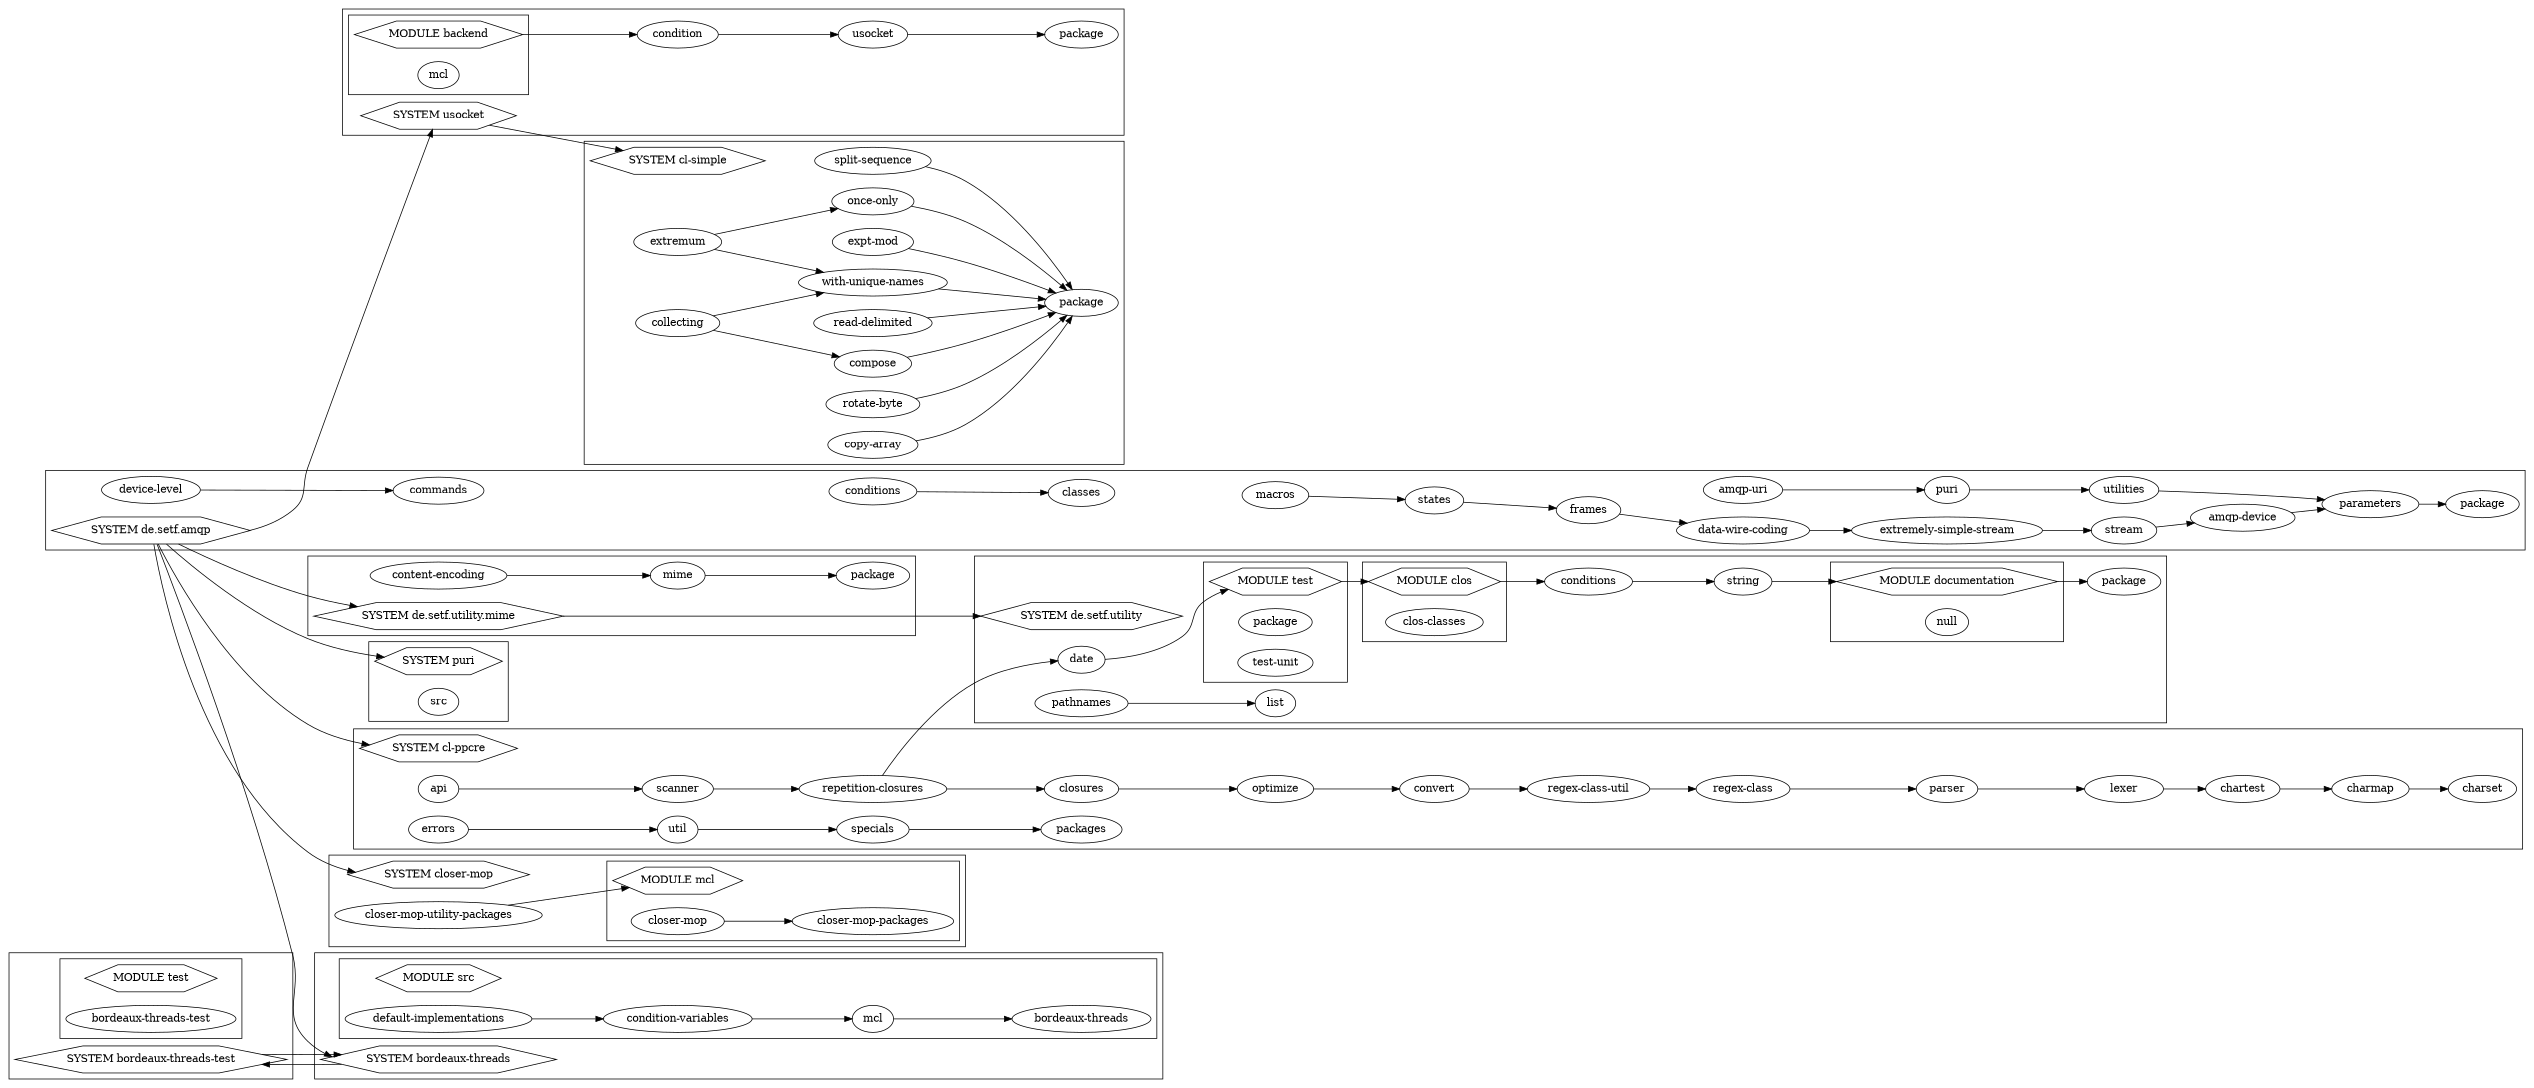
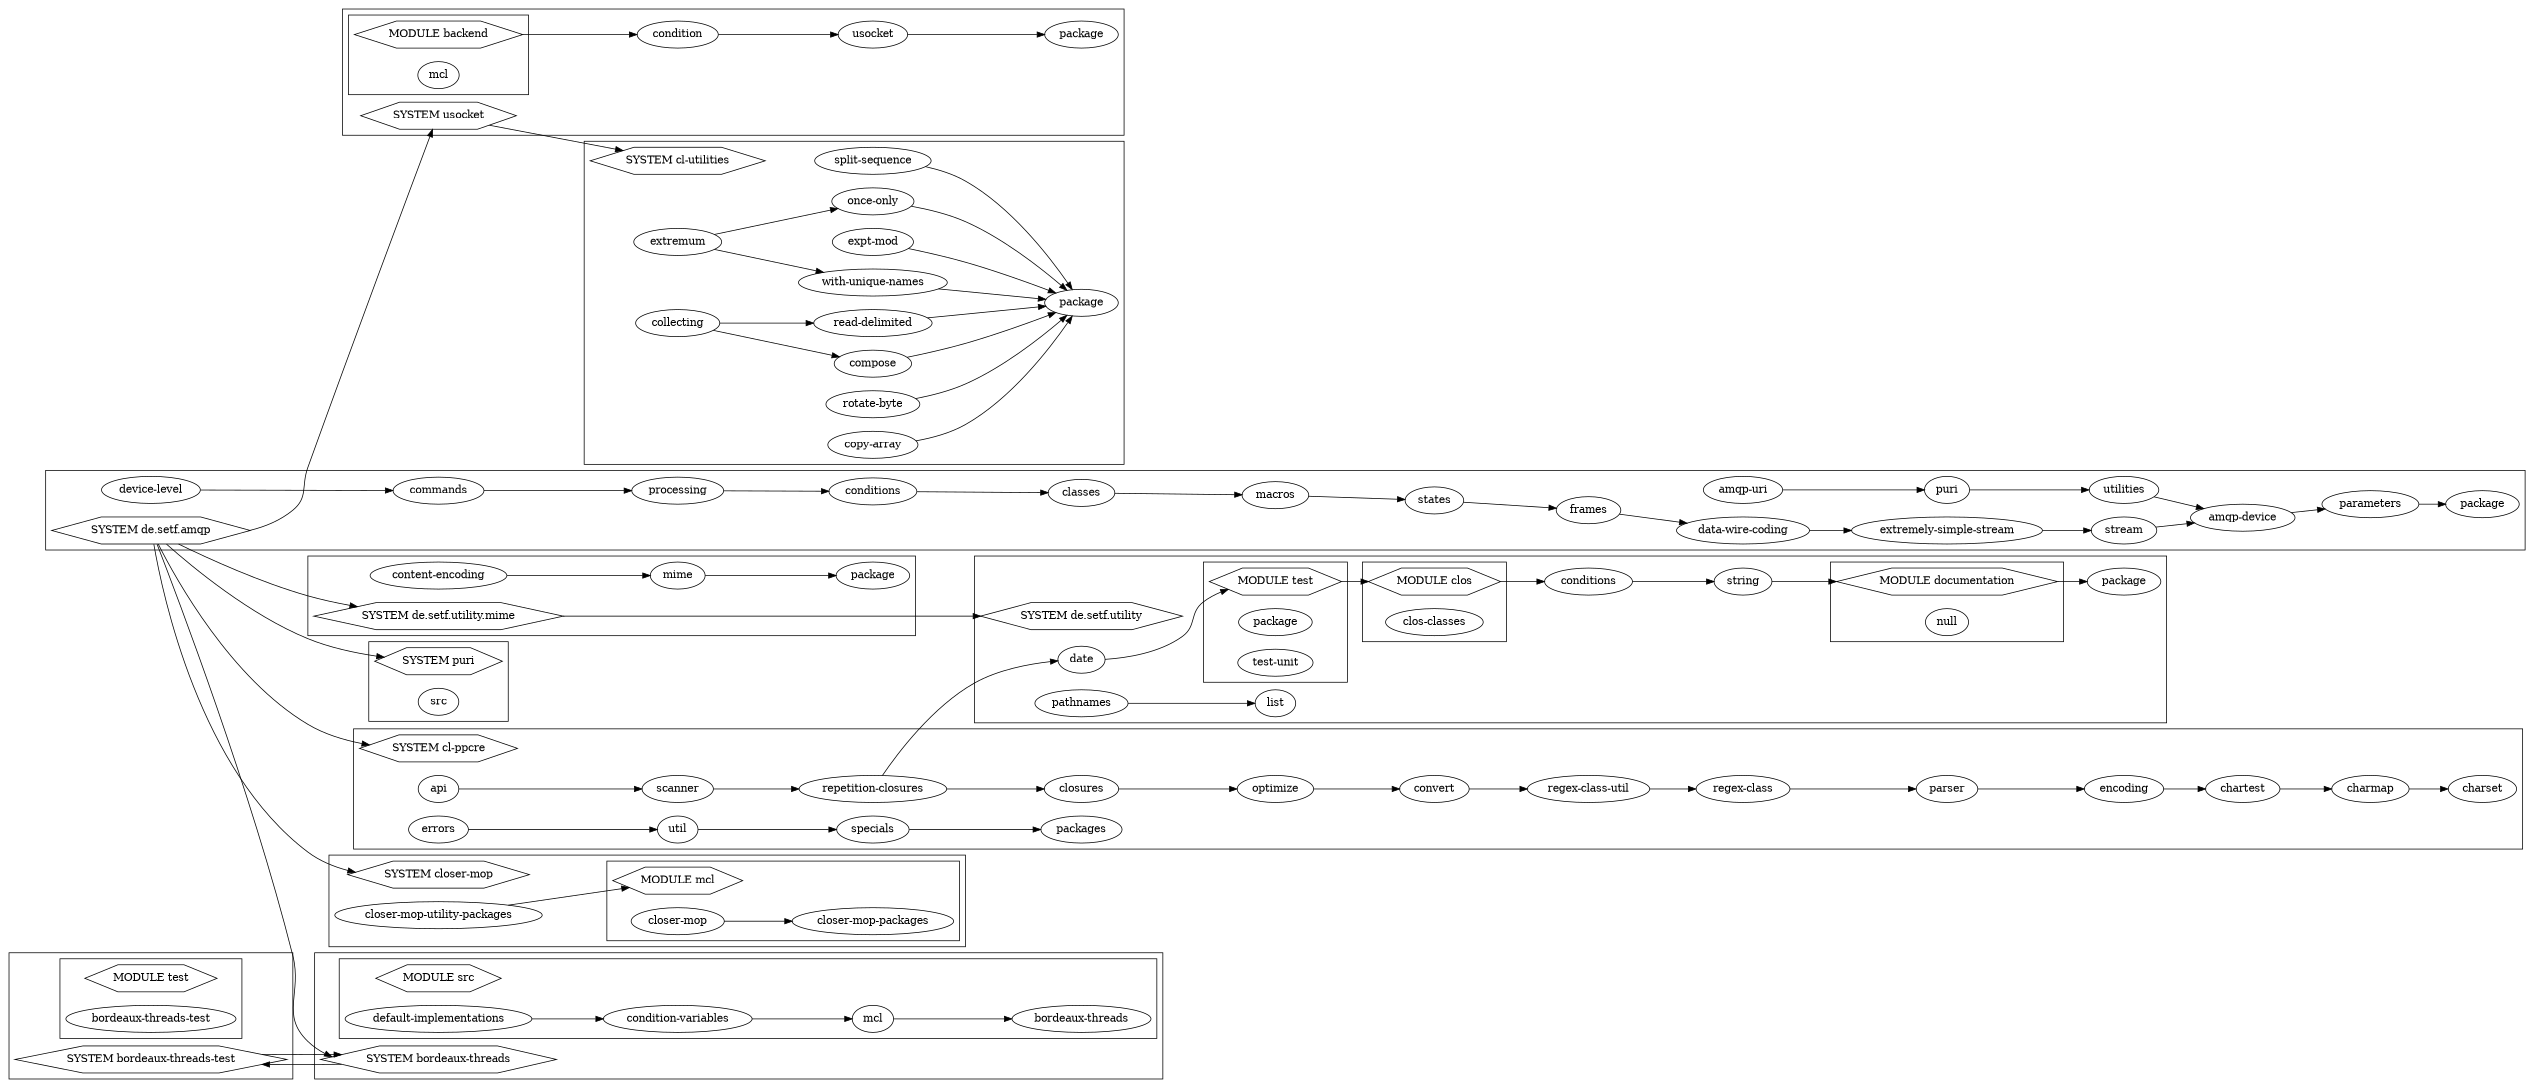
node "SYSTEM cl-simple": label "SYSTEM cl-simple" -> "SYSTEM cl-utilities"
edge "collecting" -> "with-unique-names": now "collecting" -> "read-delimited"
node "processing": added
edge "classes" -> "macros": added
edge "utilities" -> "parameters": now "utilities" -> "amqp-device"
node "lexer": label "lexer" -> "encoding"
